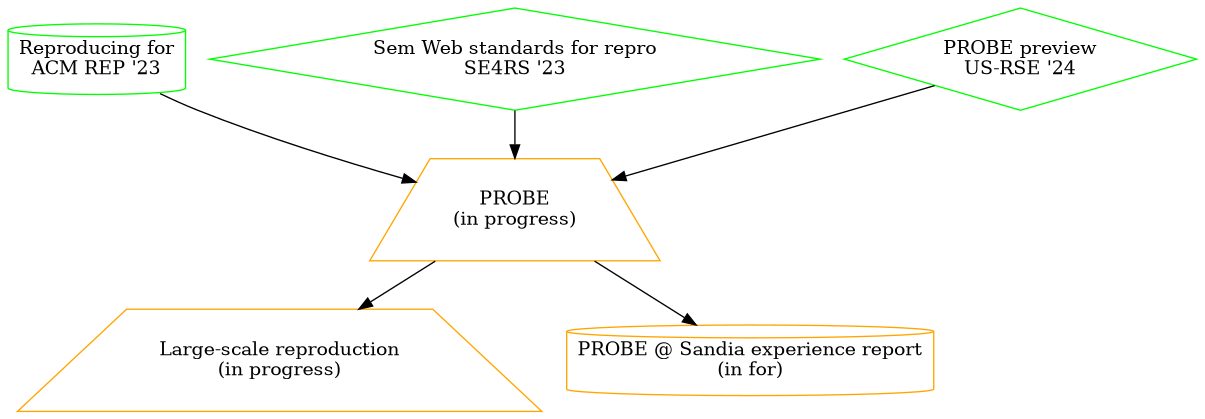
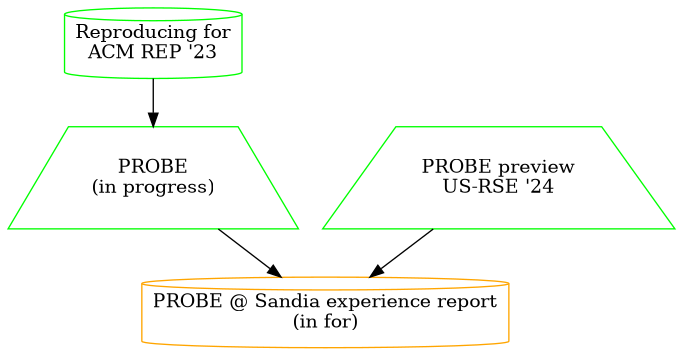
node "Sem Web standards for repro SE4RS '23": removed
node "PROBE preview US-RSE '24": shape diamond -> trapezium
edge "PROBE preview US-RSE '24" -> "PROBE (in progress)": now "PROBE preview US-RSE '24" -> "PROBE @ Sandia experience report (in for)"
node "PROBE (in progress)": color orange -> green
node "Large-scale reproduction (in progress)": removed
